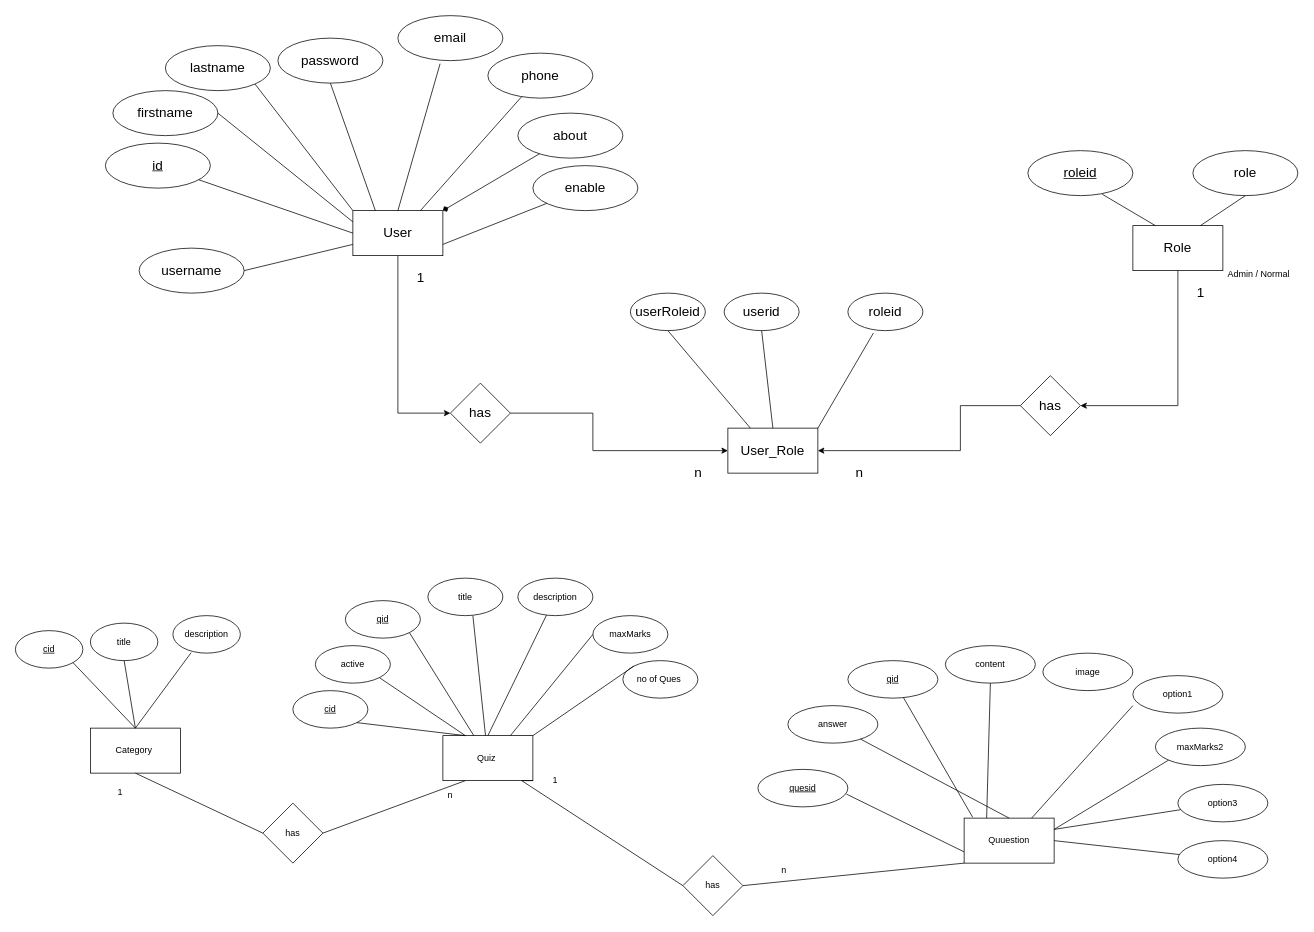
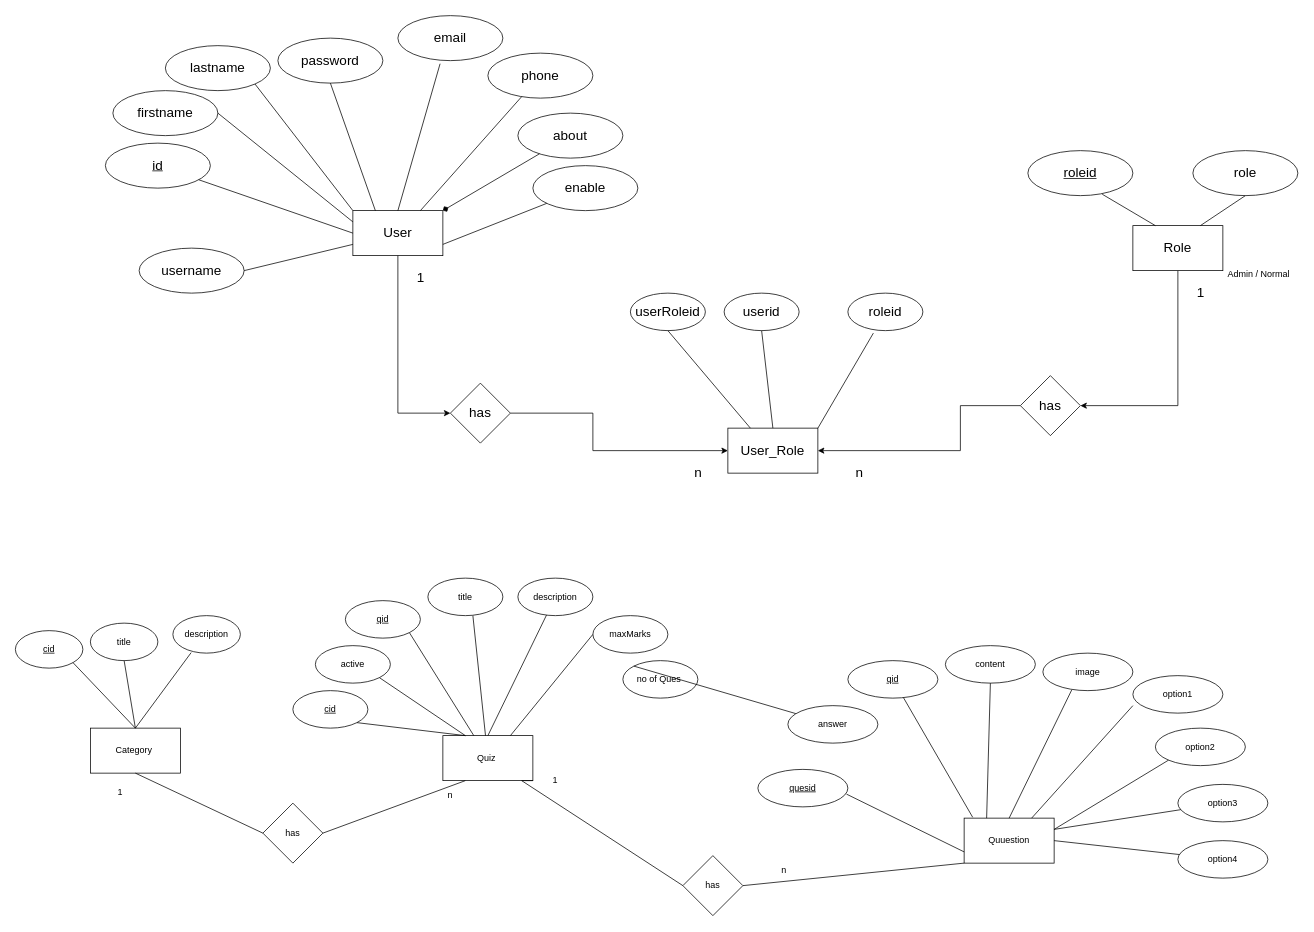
edge "no of Ques" -- "Quiz": now "no of Ques" -- "answer"
node "maxMarks2": label "maxMarks2" -> "option2"
edge "answer" -- "Quuestion": now "image" -- "Quuestion"
